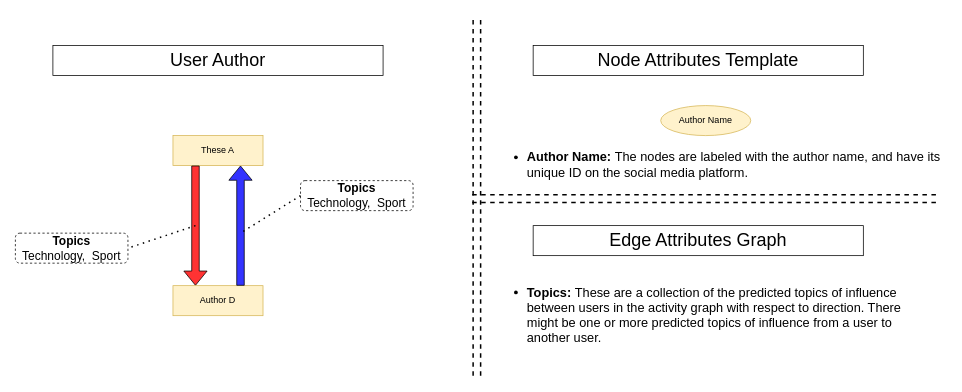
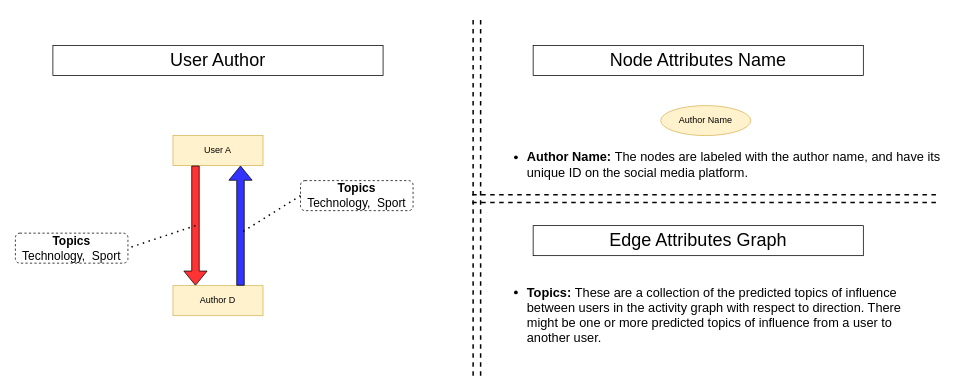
node "Node Attributes Template": label "Node Attributes Template" -> "Node Attributes Name"
node "These A": label "These A" -> "User A"
